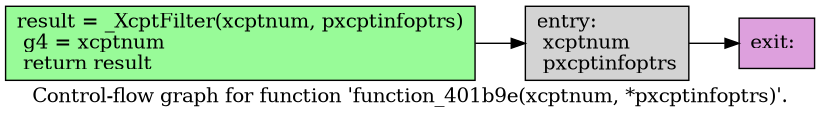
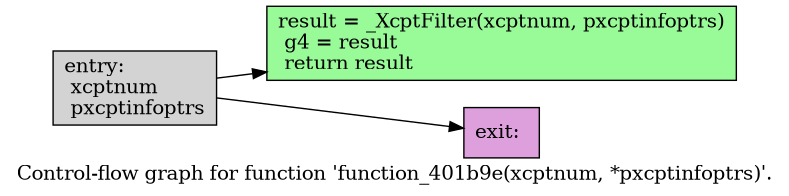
node "result = _XcptFilter(xcptnum, pxcptinfoptrs)": text "g4 = xcptnum" -> "g4 = result"
edge "result = _XcptFilter(xcptnum, pxcptinfoptrs)" -> "entry:": reversed
